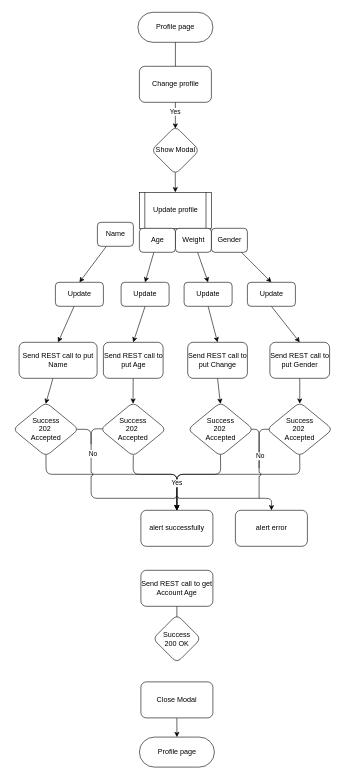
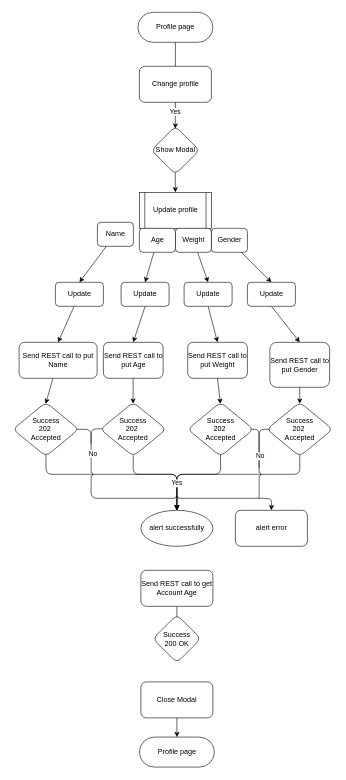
node "Send REST call to put Change": label "Send REST call to put Change" -> "Send REST call to put Weight"
node "Send REST call to put Gender": size 60x36 -> 60x45
node "alert successfully": shape rounded rectangle -> ellipse
